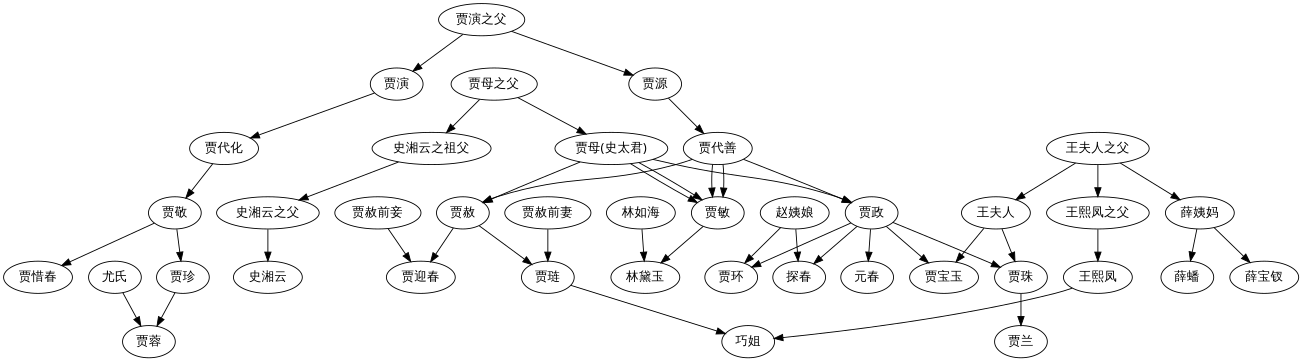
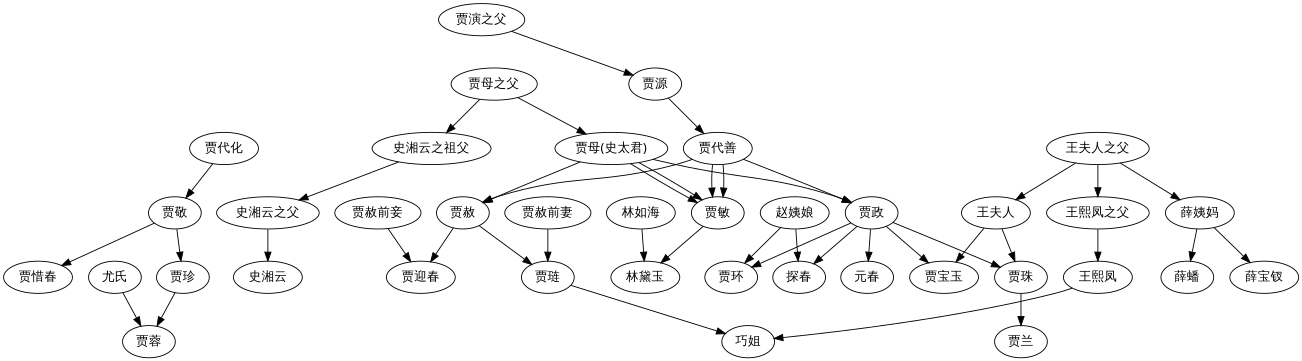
node "贾演": removed
